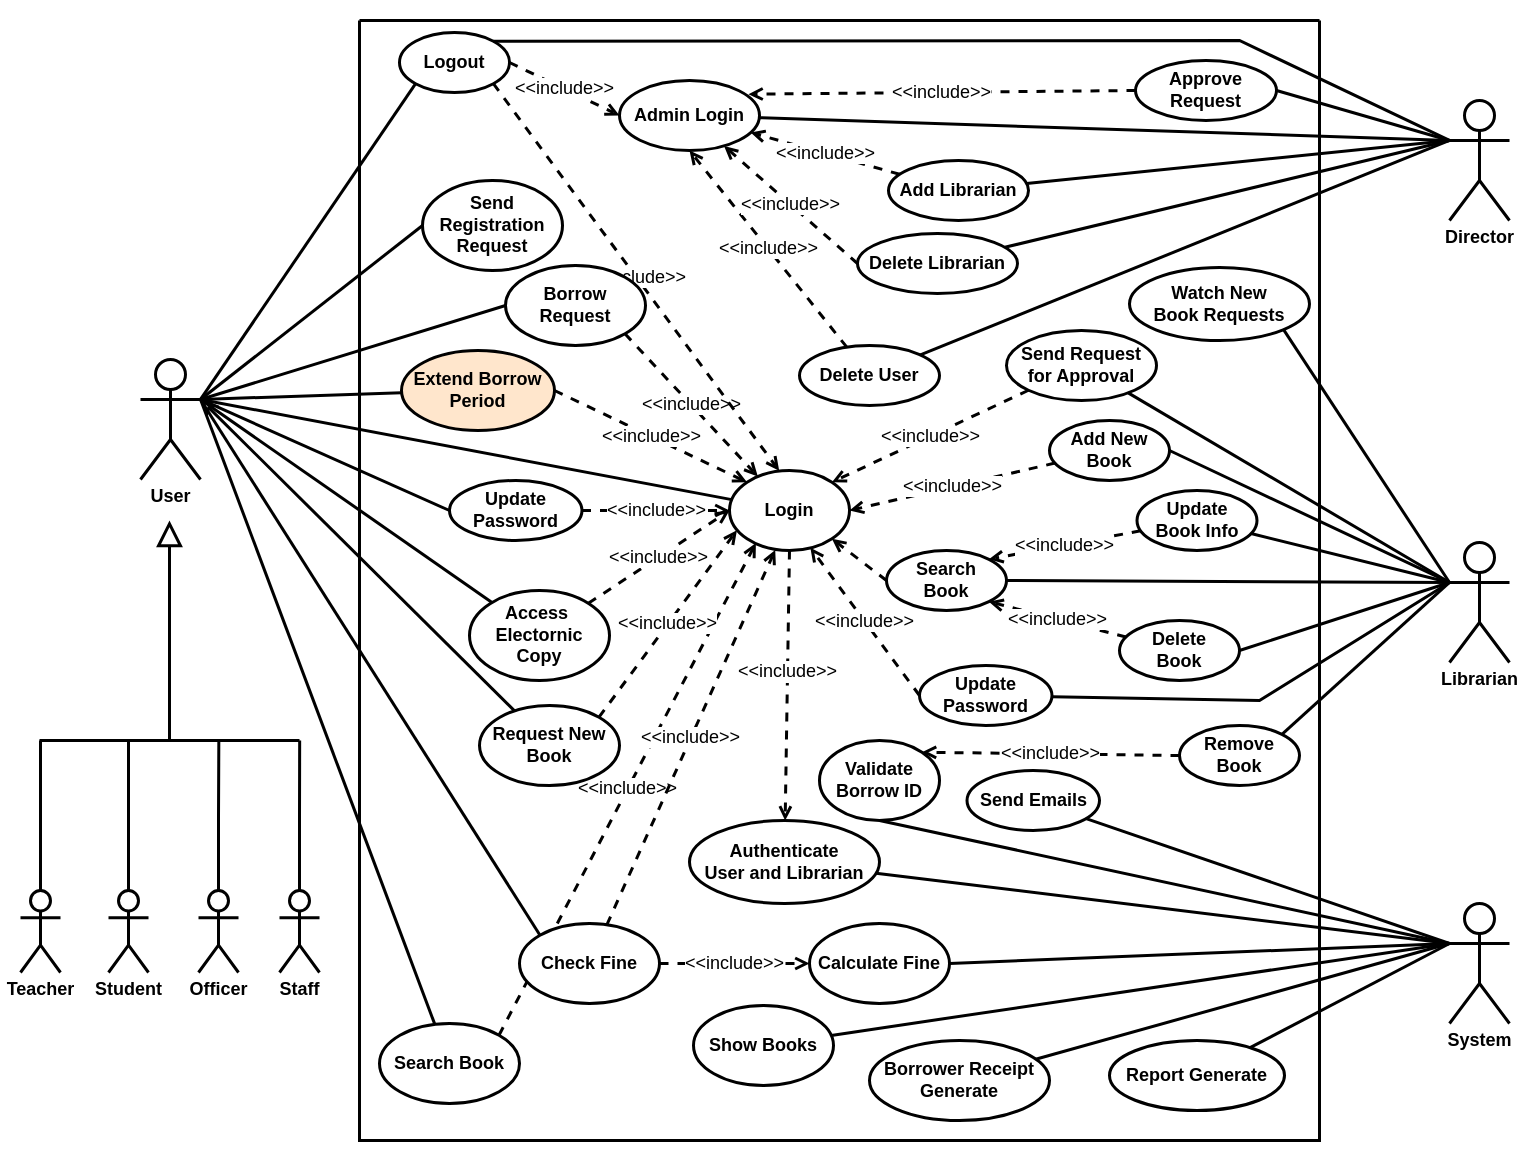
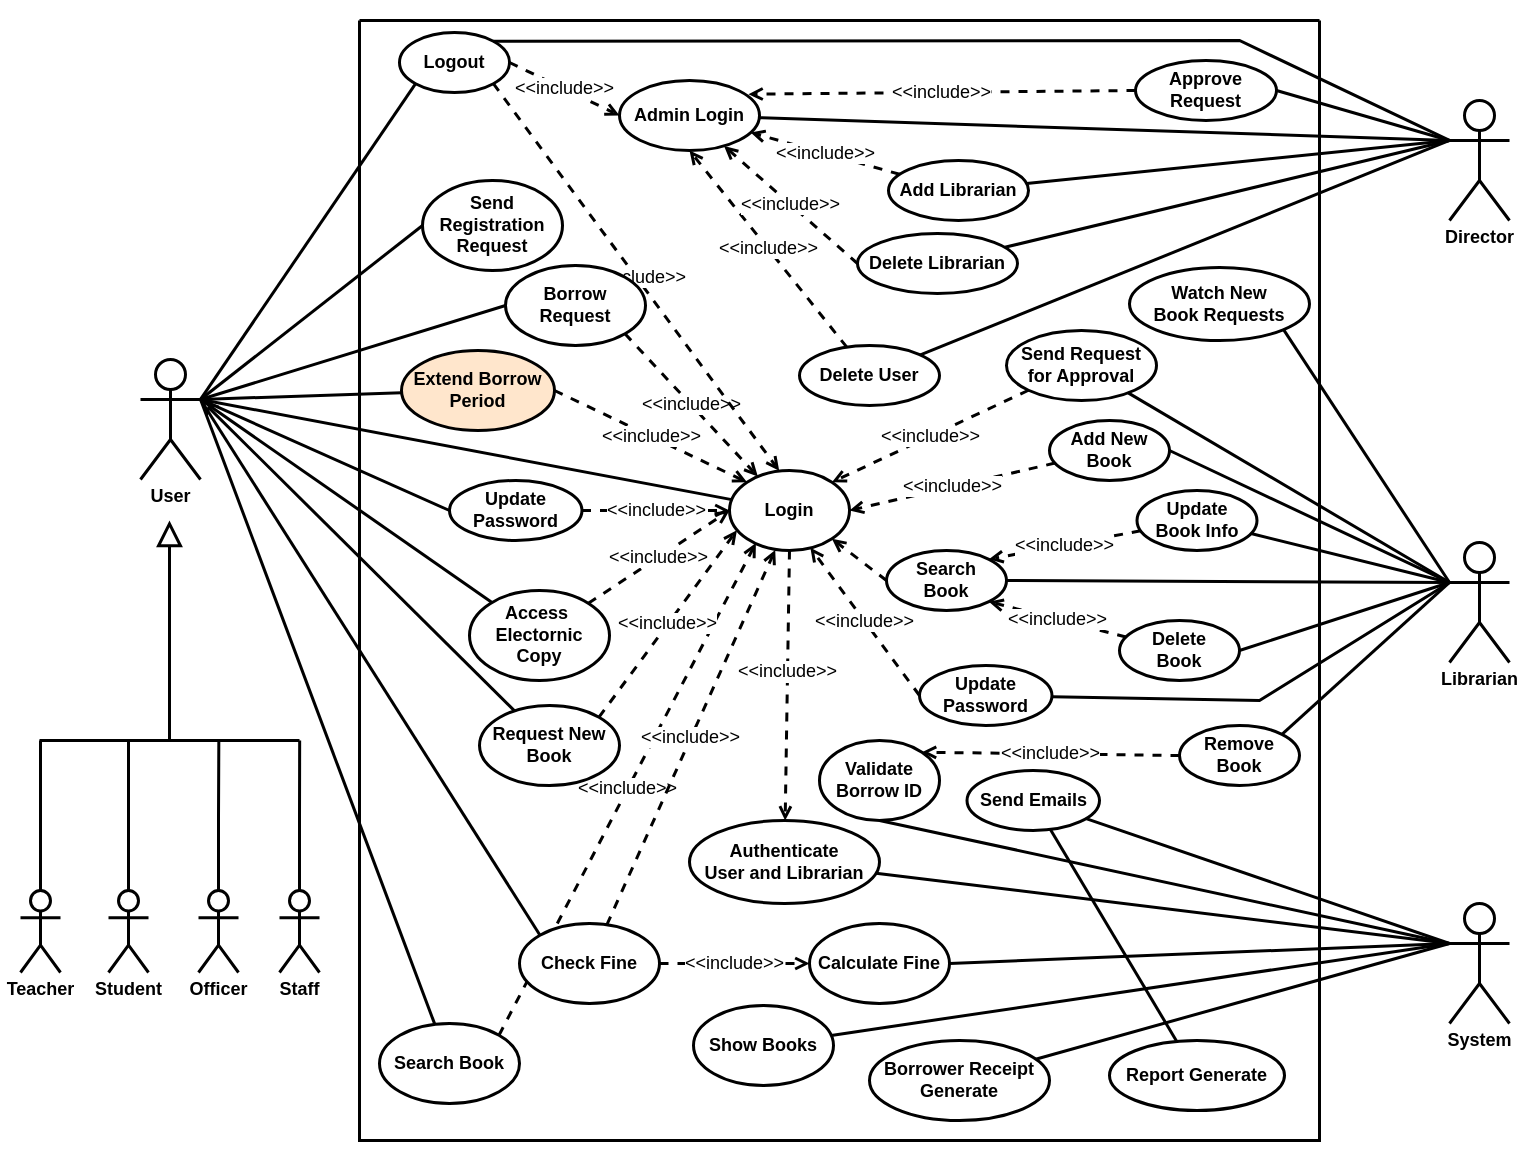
edge "System" -- "Report Generate": now "Send Emails" -- "Report Generate"
